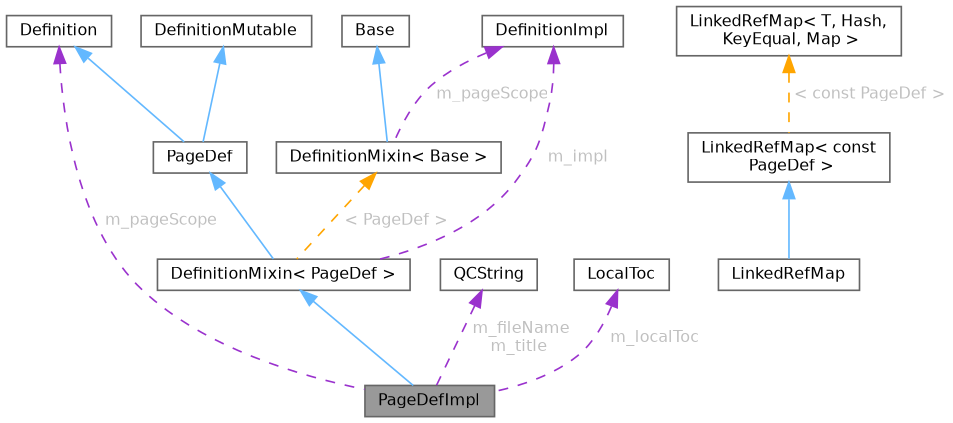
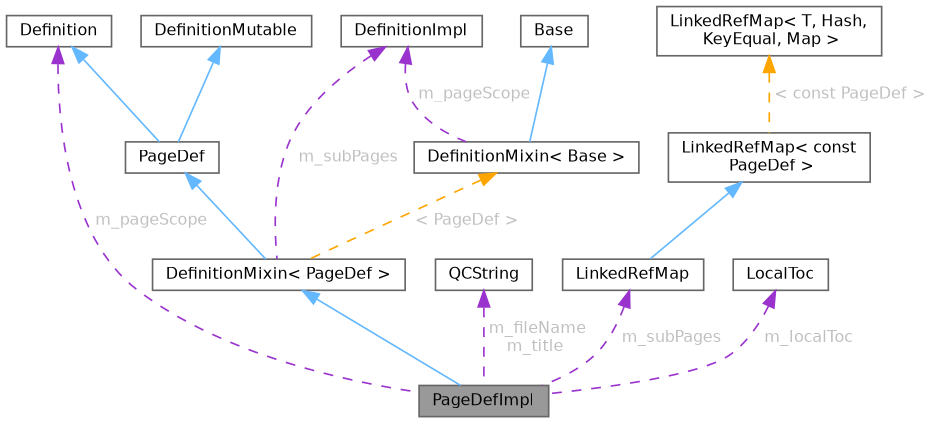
edge "DefinitionMixin< PageDef >" -> "DefinitionImpl": label " m_impl" -> " m_subPages"
edge "PageDefImpl" -> "LinkedRefMap": added, label "m_subPages"
